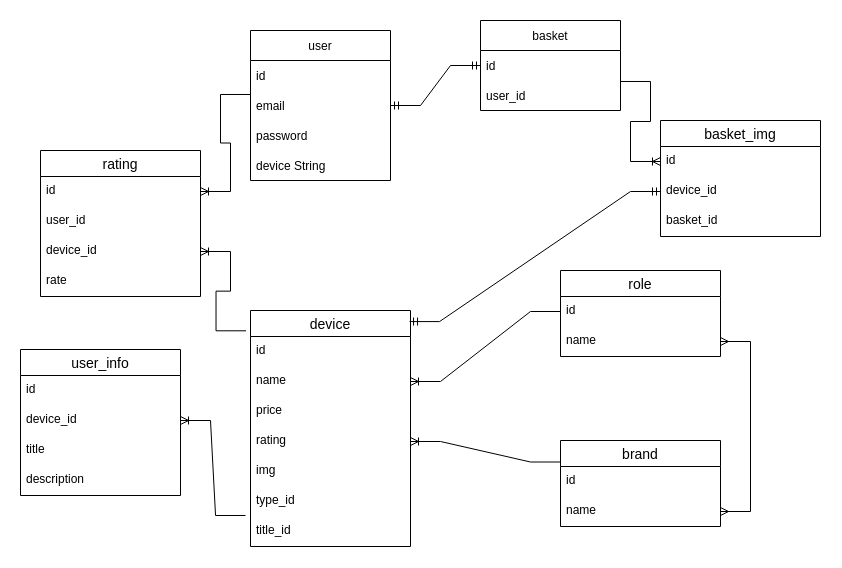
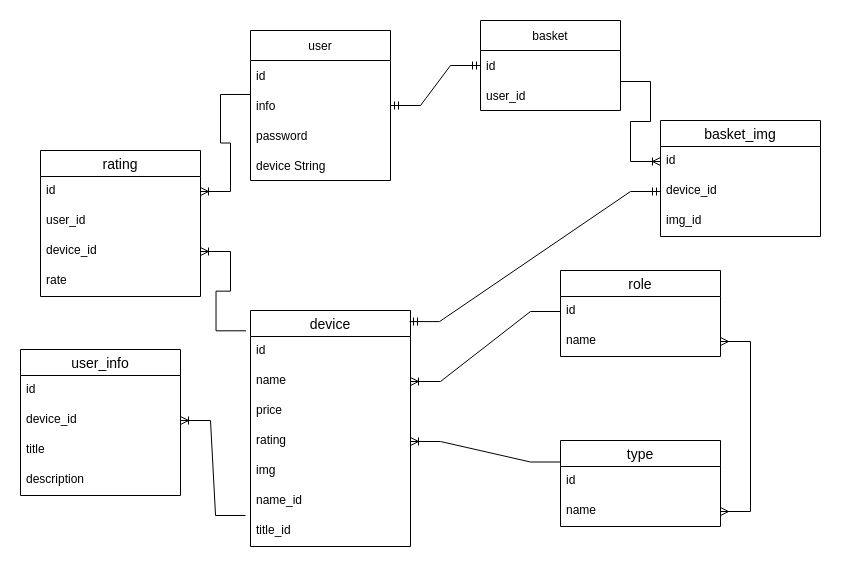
node "email": label "email" -> "info"
node "basket_id": label "basket_id" -> "img_id"
node "brand": label "brand" -> "type"
node "type_id": label "type_id" -> "name_id"
